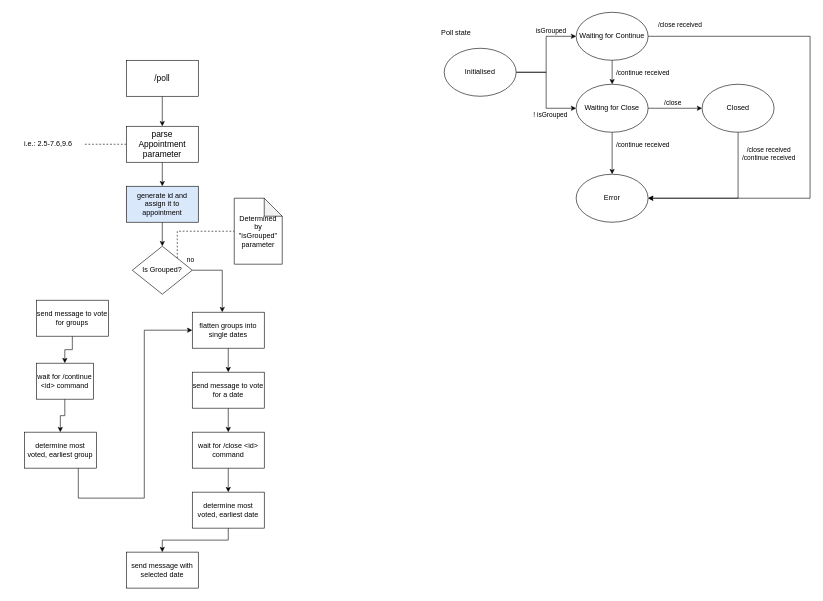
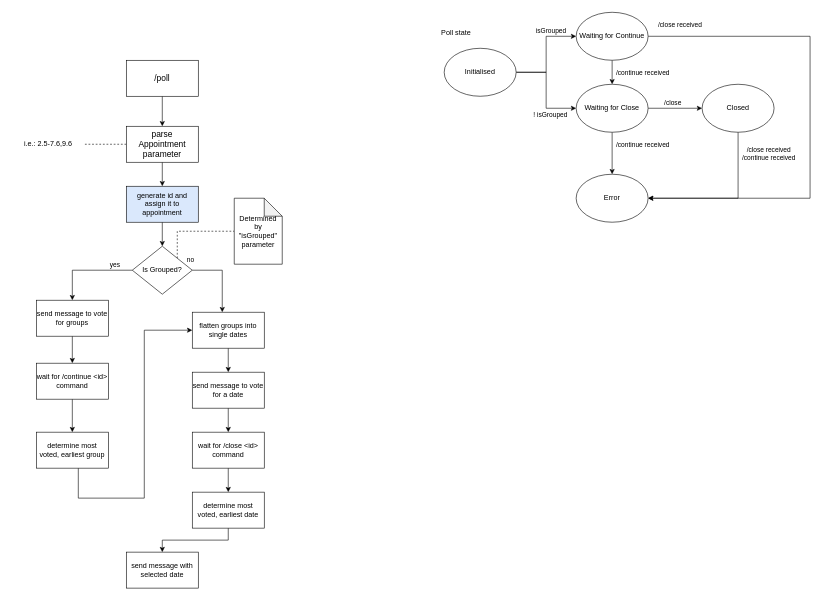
edge "Is Grouped?" -> "send message to vote for groups": added, label "yes"
node "wait for /continue <id> command": size 57x36 -> 72x36
node "determine most voted, earliest group": moved (60, 450) -> (72, 450)
